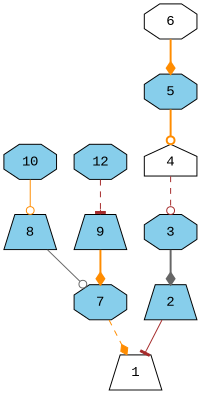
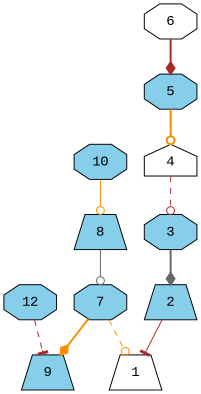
edge "6" -> "5": color darkorange -> brown
edge "9" -> "7": reversed
edge "7" -> "1": arrowhead diamond -> odot
